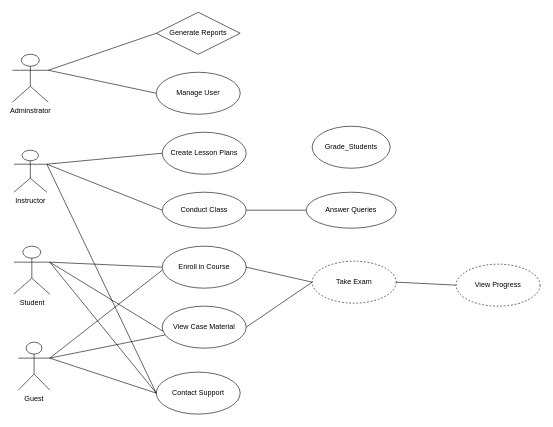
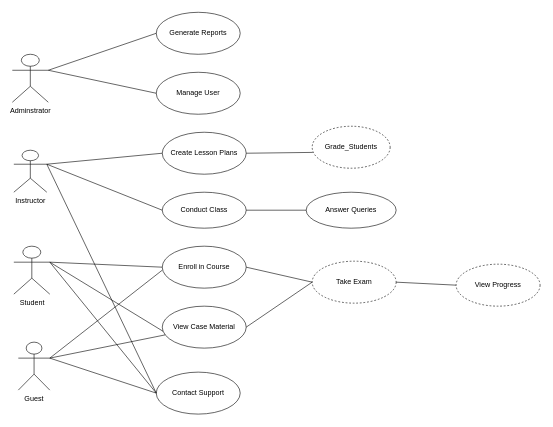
node "Generate Reports": shape diamond -> ellipse
node "Grade_Students": style solid -> dashed
edge "Grade_Students" -- "Create Lesson Plans": added
